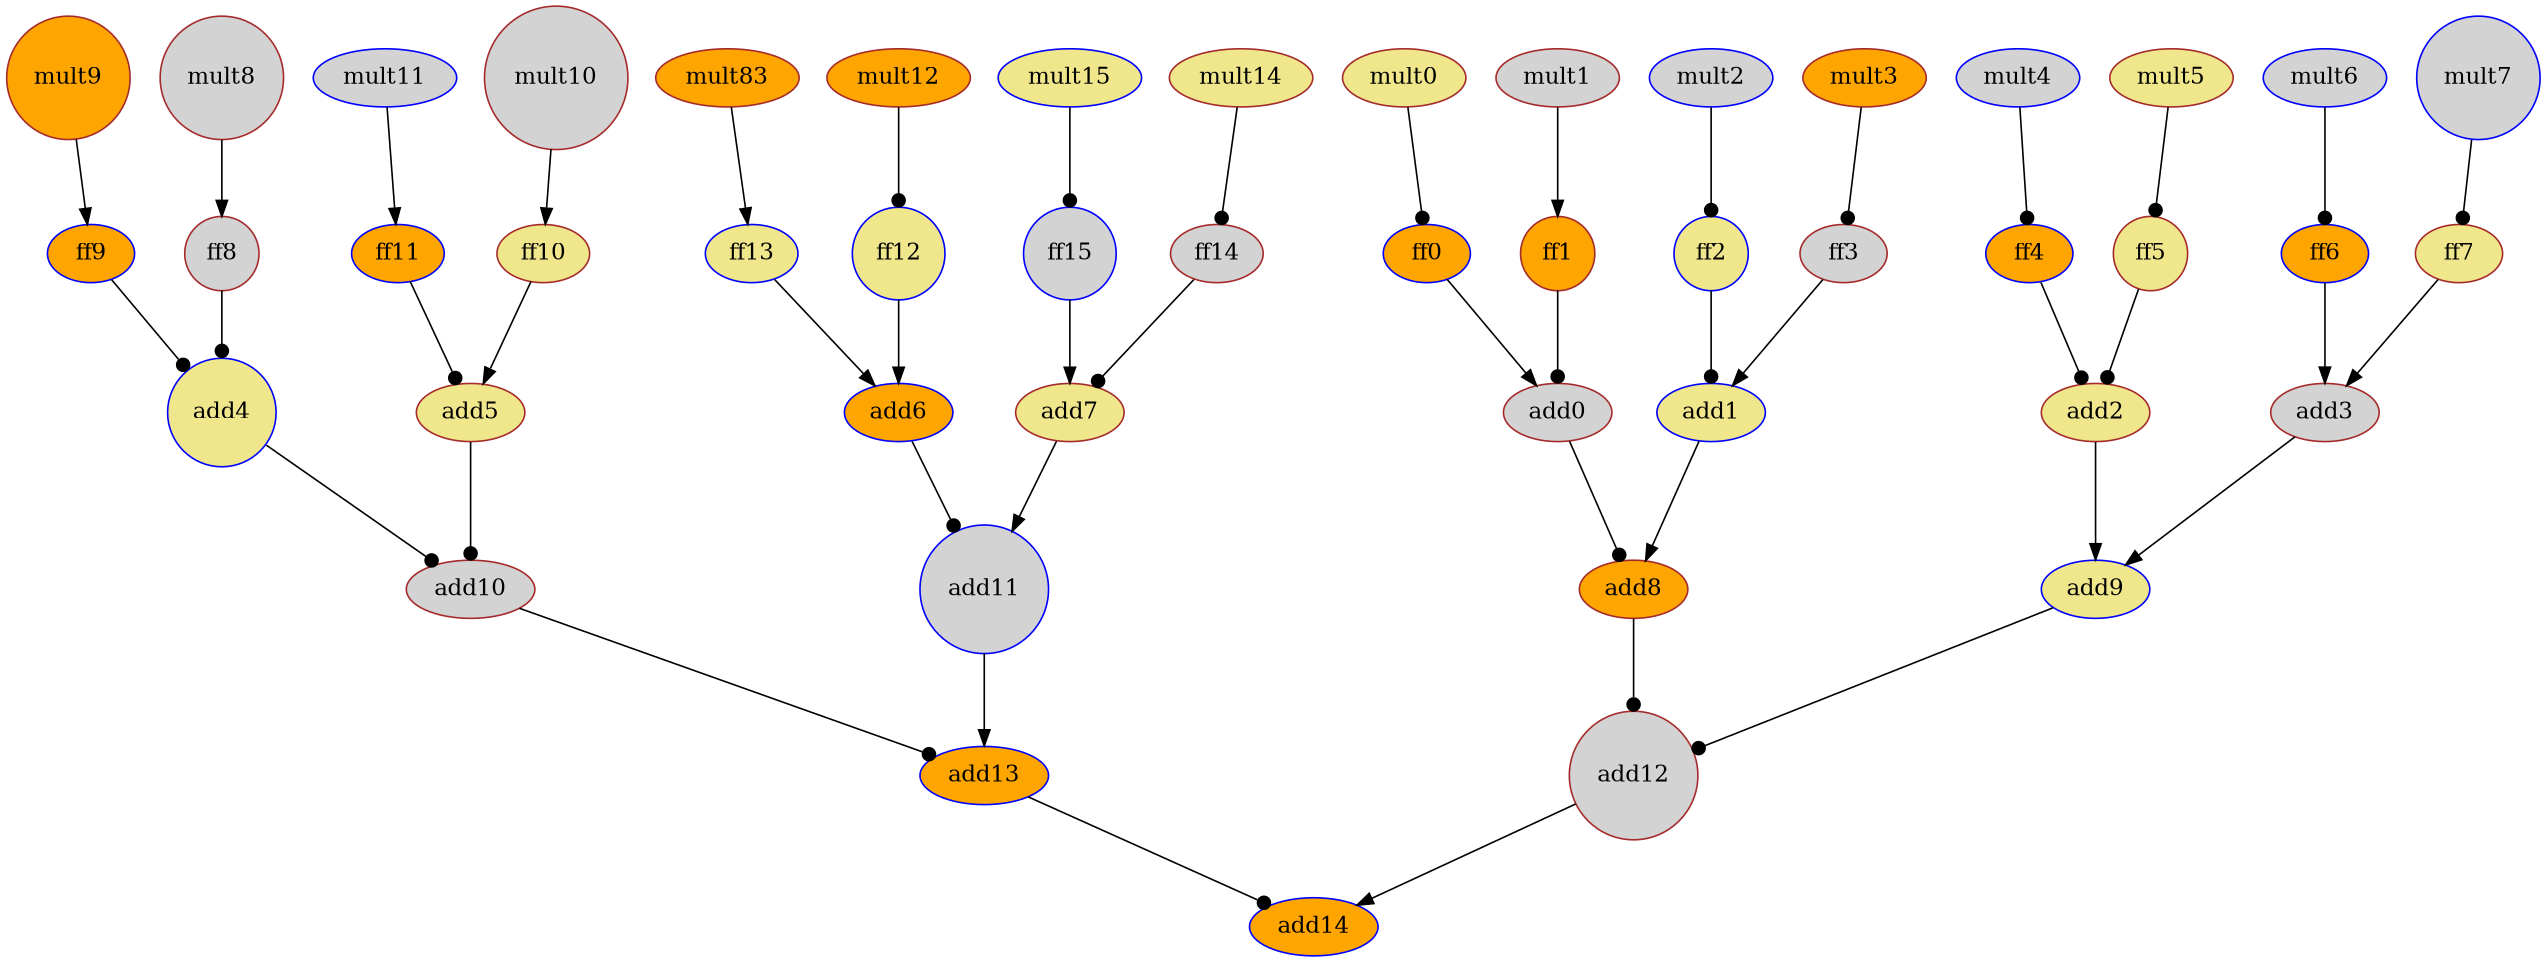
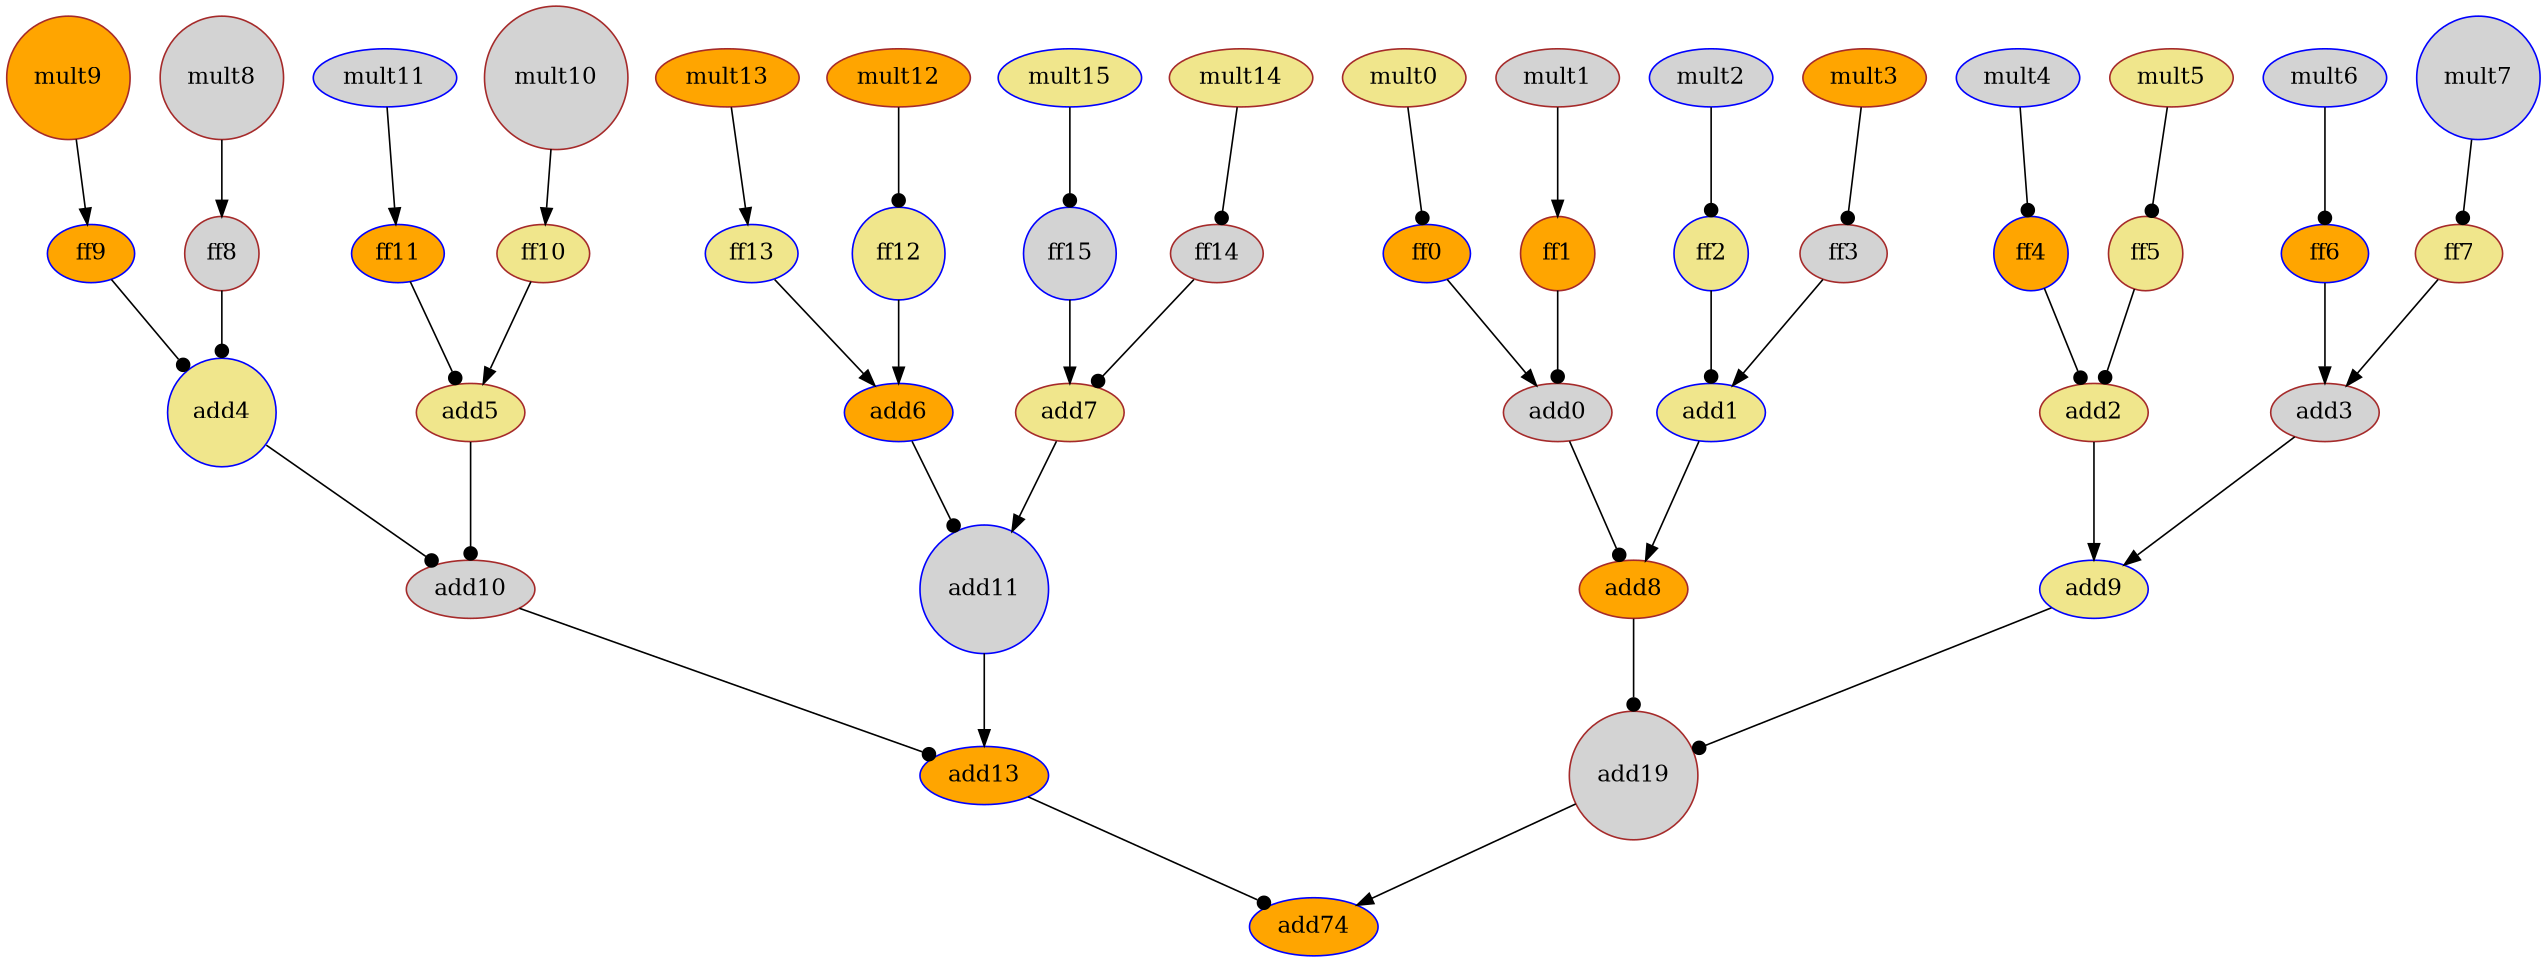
node "mult83": label "mult83" -> "mult13"
node "ff4": shape ellipse -> circle
node "add12": label "add12" -> "add19"
node "add14": label "add14" -> "add74"
